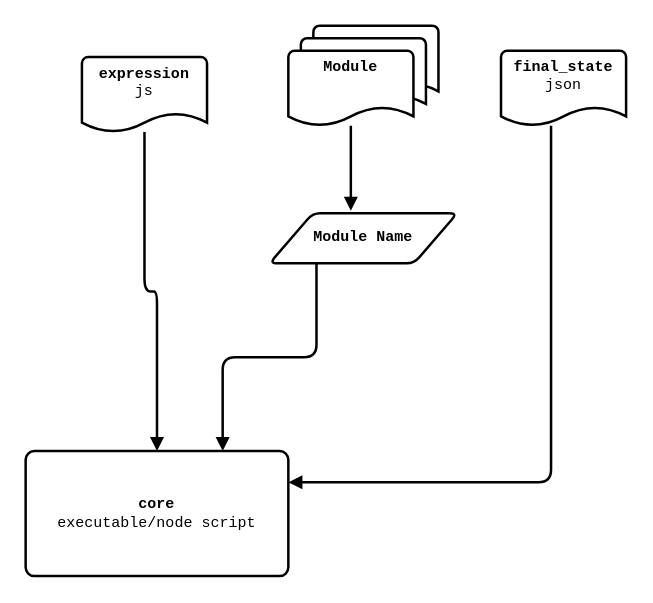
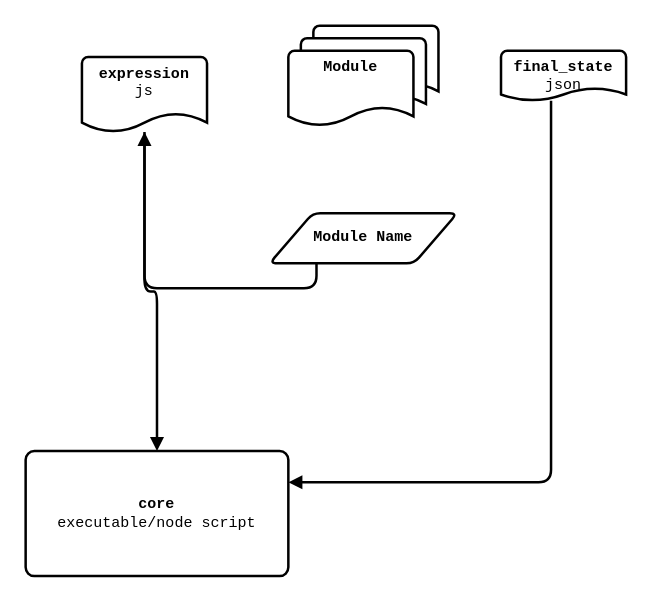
node "final_state json": size 125x75 -> 125x50
edge "Module" -> "Module Name": removed
edge "Module Name" -> "core executable/node script": now "Module Name" -> "expression js"
